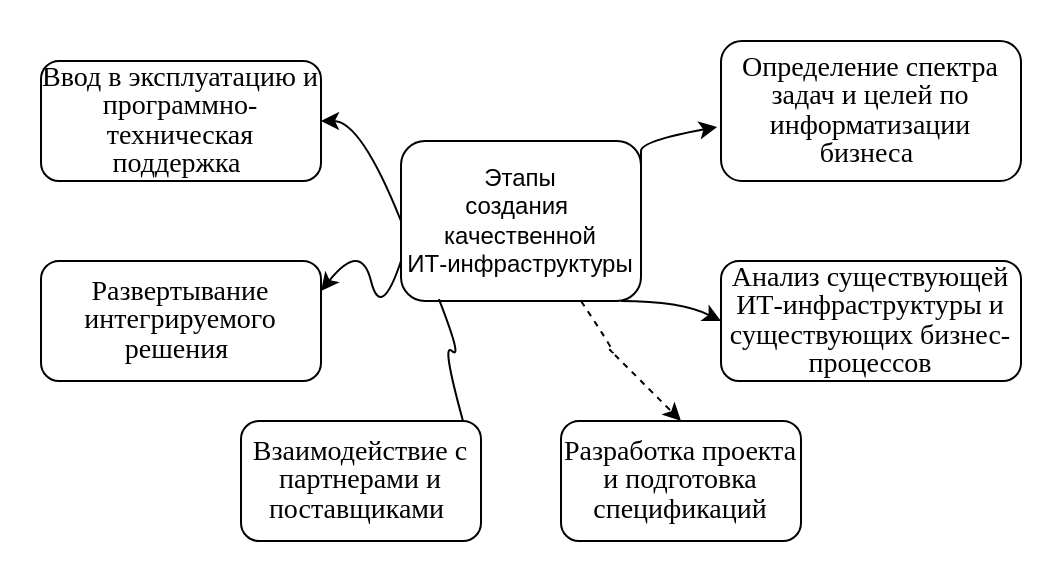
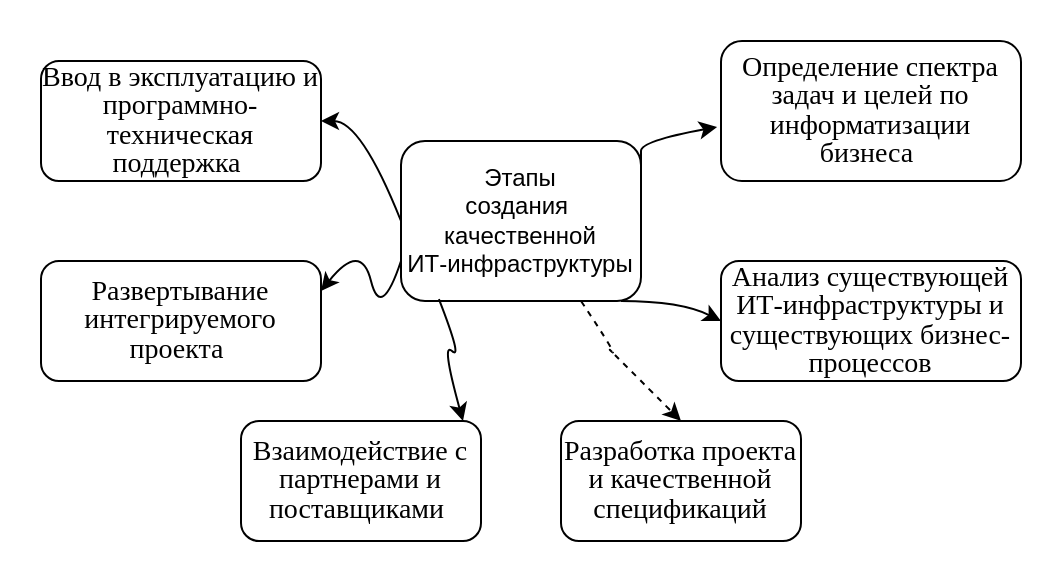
node "Развертывание интегрируемого решения": label "Развертывание интегрируемого решения" -> "Развертывание интегрируемого проекта"
edge "Этапы создания качественной ИТ-инфраструктуры" -- "Взаимодействие с партнерами и поставщиками": arrowhead none -> classic
node "Разработка проекта и подготовка спецификаций": label "Разработка проекта и подготовка спецификаций" -> "Разработка проекта и качественной спецификаций"
